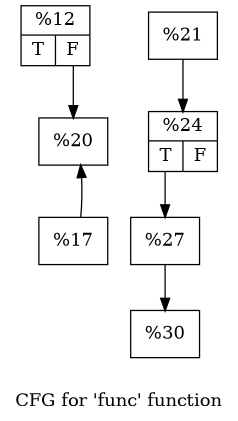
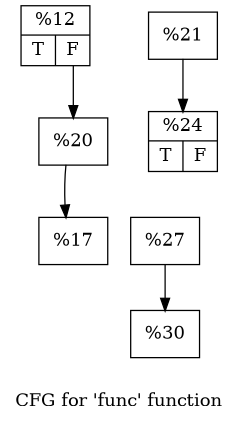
edge "%24" -> "%27": removed
edge "%17" -> "%20": reversed
